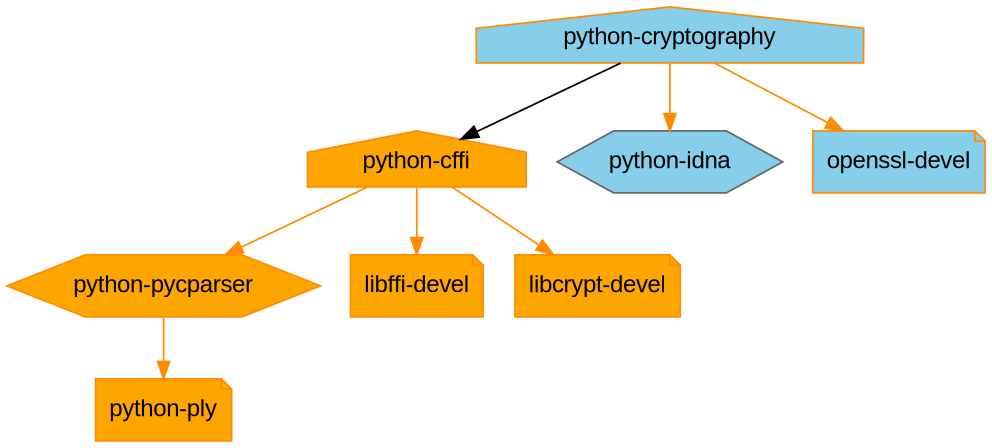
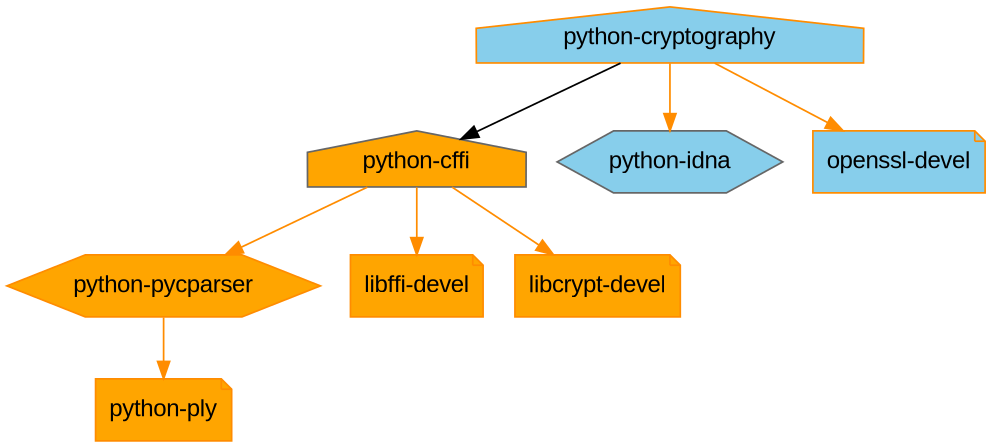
node "python-cffi": color darkorange -> gray40
